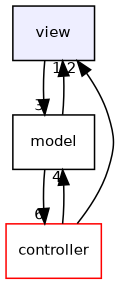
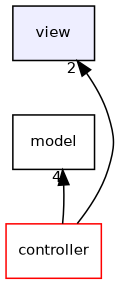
edge "view" -> "model": removed
edge "model" -> "view": removed
edge "model" -> "controller": removed
